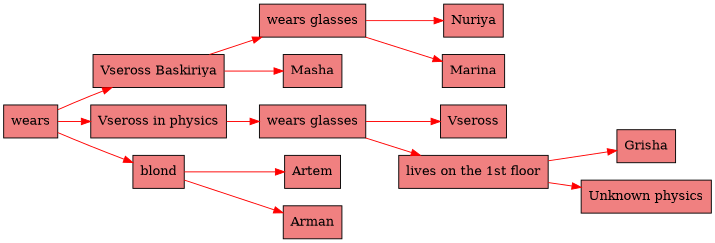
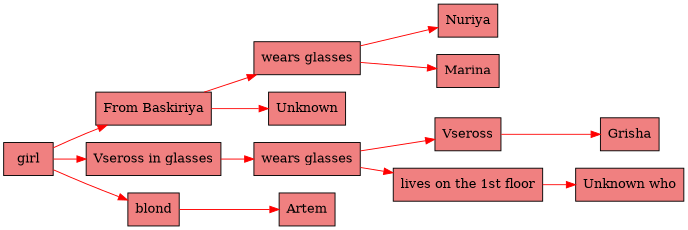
node "Vseross Baskiriya": label "Vseross Baskiriya" -> "From Baskiriya"
node "Masha": label "Masha" -> "Unknown"
node "wears": label "wears" -> "girl"
node "Vseross in physics": label "Vseross in physics" -> "Vseross in glasses"
edge "lives on the 1st floor" -> "Grisha": now "Vseross" -> "Grisha"
node "Unknown physics": label "Unknown physics" -> "Unknown who"
node "Arman": removed
